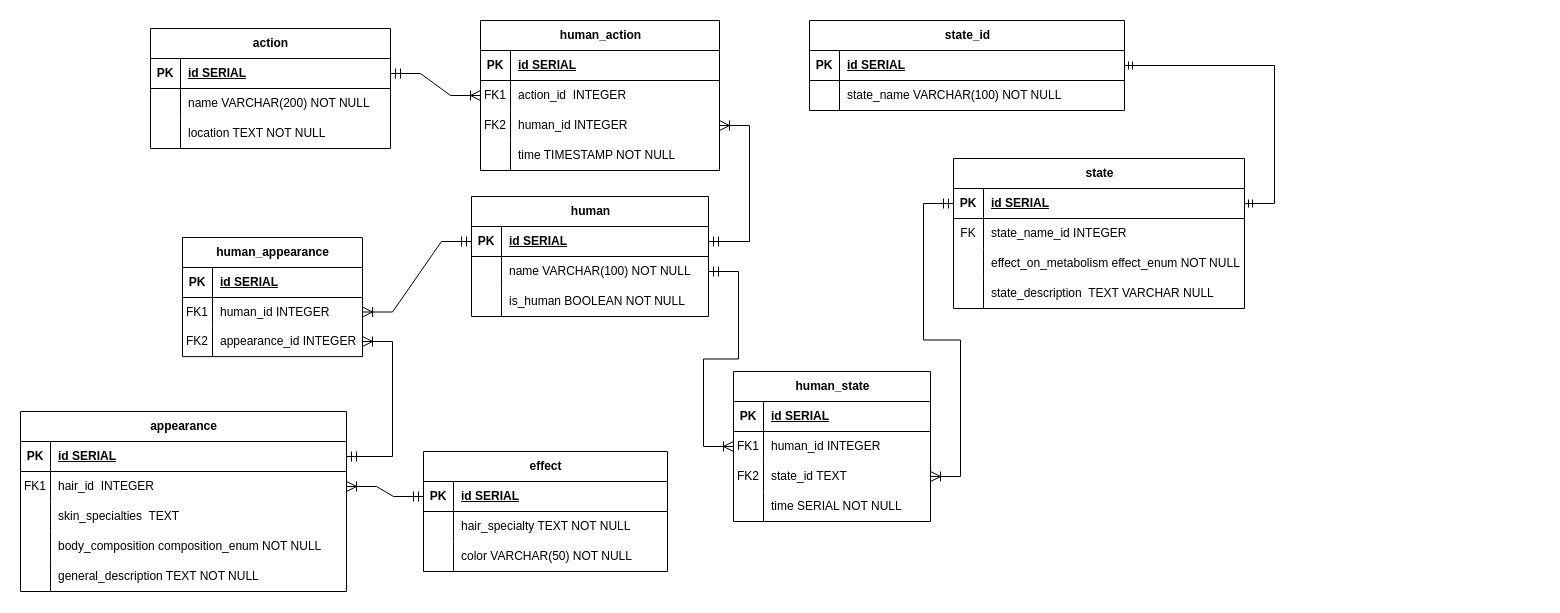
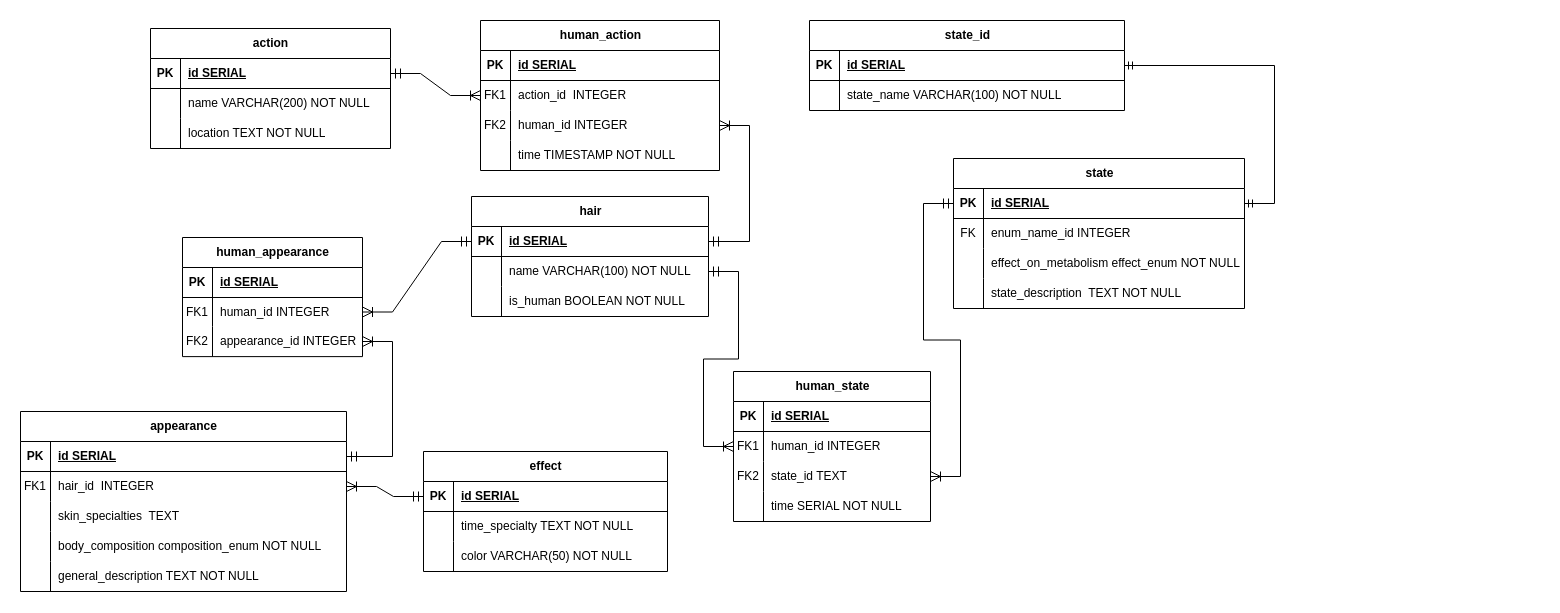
node "human": label "human" -> "hair"
node "state_name_id INTEGER": label "state_name_id INTEGER" -> "enum_name_id INTEGER"
node "state_description TEXT VARCHAR NULL": label "state_description TEXT VARCHAR NULL" -> "state_description TEXT NOT NULL"
node "hair_specialty TEXT NOT NULL": label "hair_specialty TEXT NOT NULL" -> "time_specialty TEXT NOT NULL"
